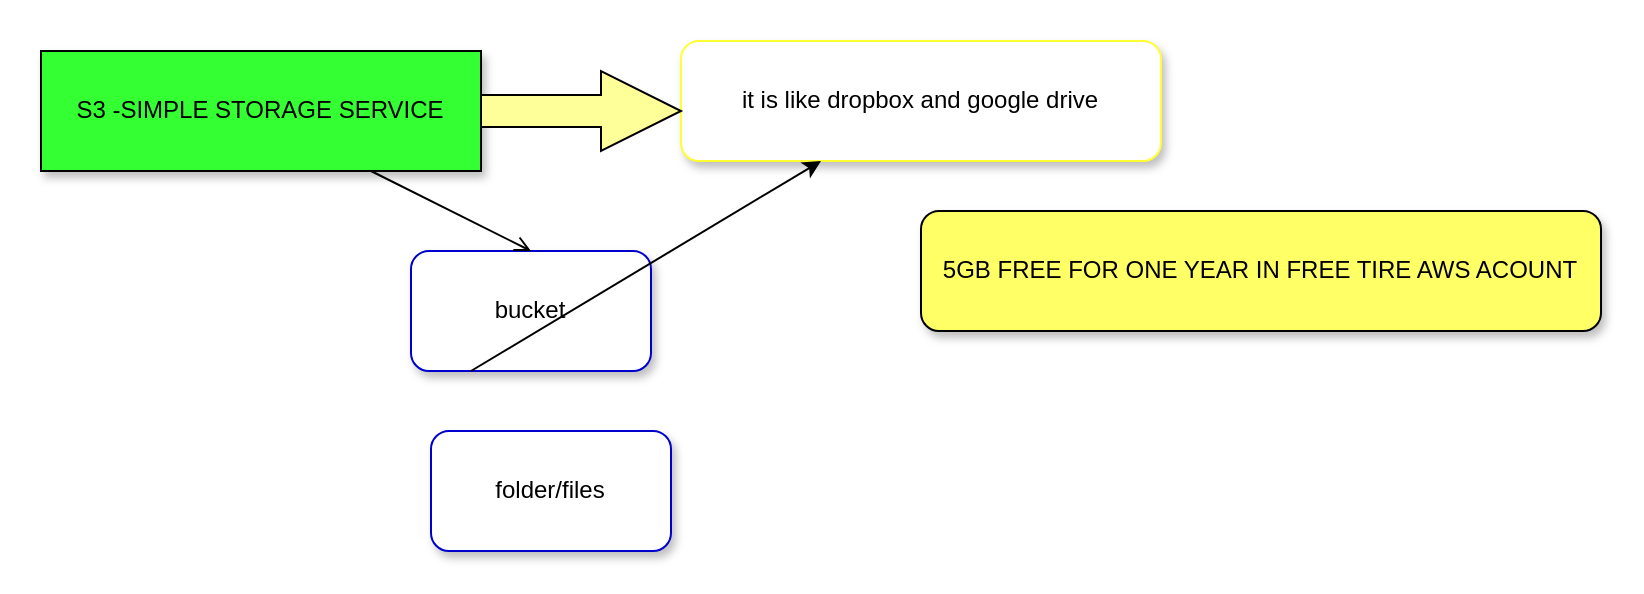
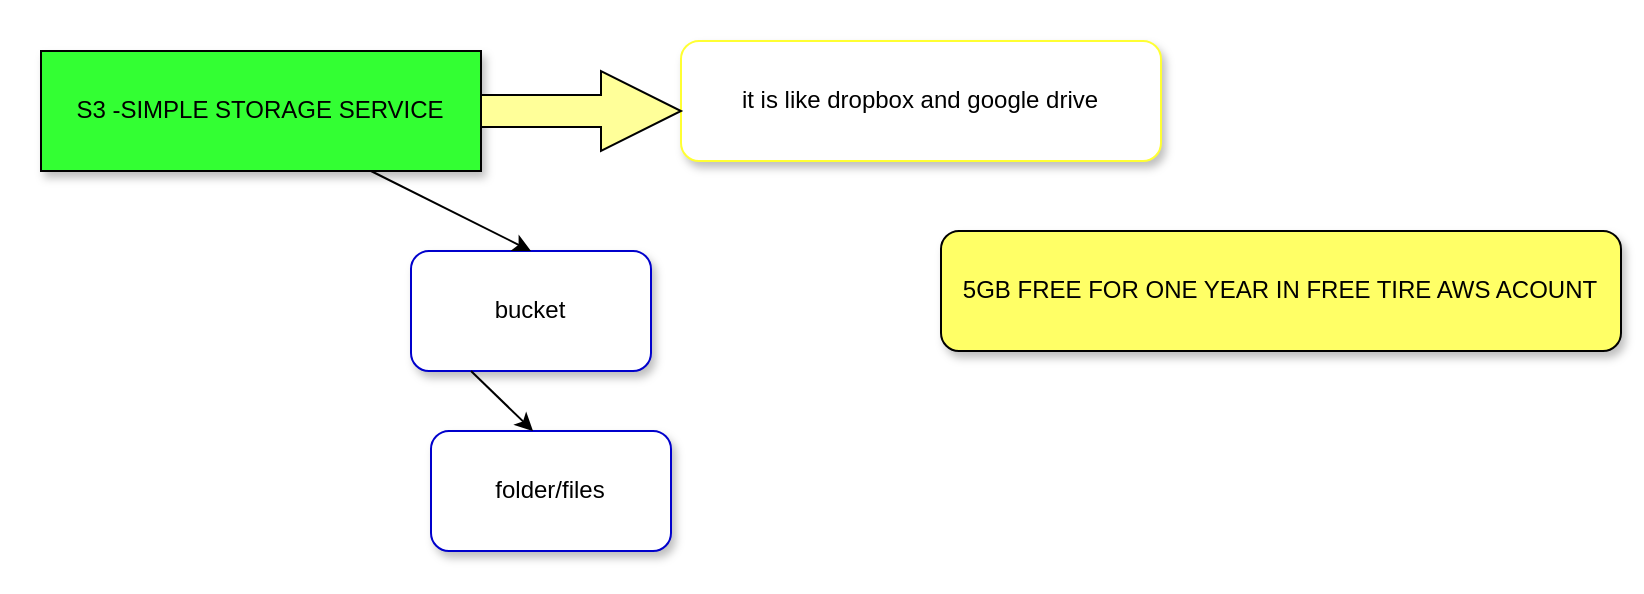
edge "S3 -SIMPLE STORAGE SERVICE" -> "bucket": arrowhead open -> classic
edge "bucket" -> "it is like dropbox and google drive": now "bucket" -> "folder/files"
node "5GB FREE FOR ONE YEAR IN FREE TIRE AWS ACOUNT": moved (1261, 271) -> (1281, 291)
